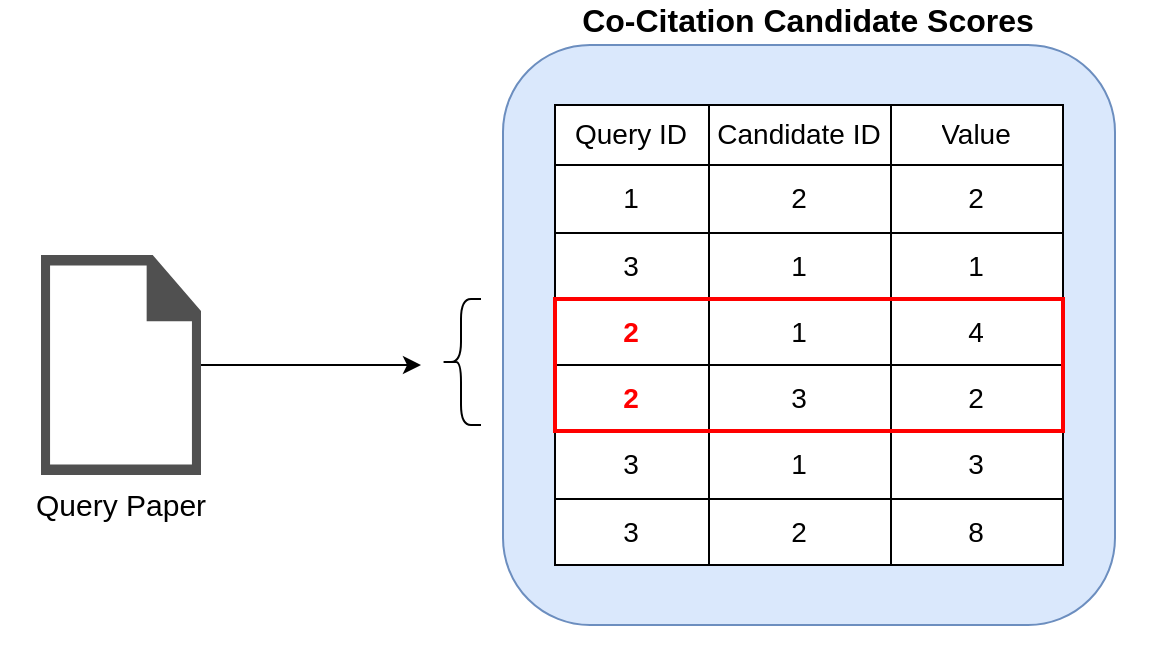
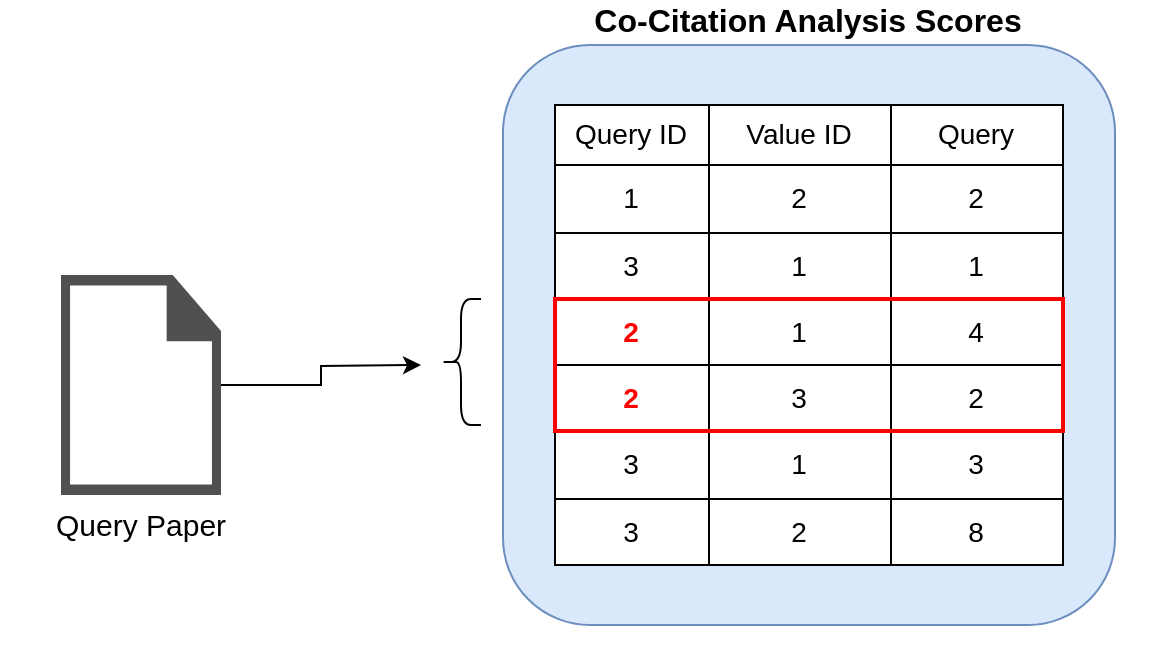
node "Co-Citation Candidate Scores": label "Co-Citation Candidate Scores" -> "Co-Citation Analysis Scores"
node "Candidate ID": label "Candidate ID" -> "Value ID"
node "Value": label "Value" -> "Query"
node "Query Paper": moved (121, 365) -> (141, 385)
